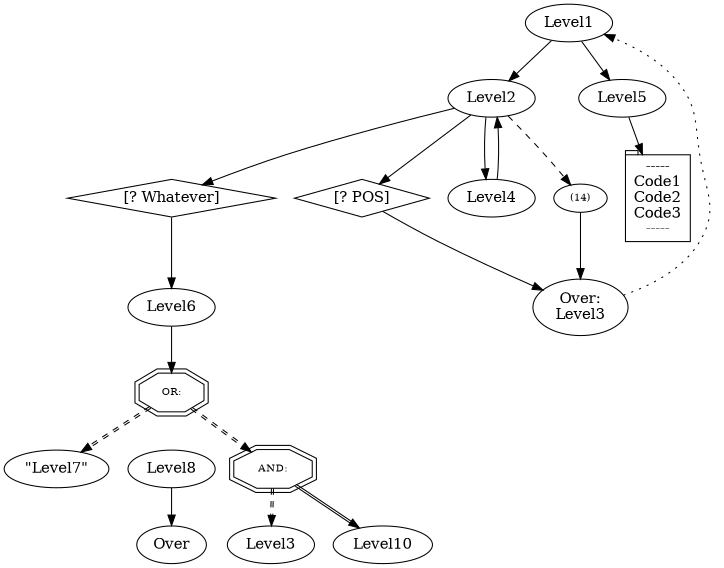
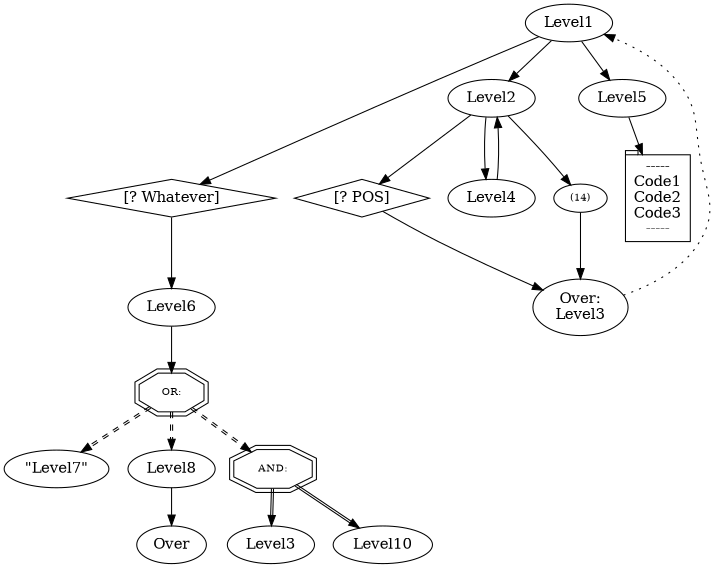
edge "Level2" -> "[? Whatever]": now "Level1" -> "[? Whatever]"
edge "Level2" -> "(14)": style dashed -> solid
edge "OR:" -> "Level8": added
edge "AND:" -> "Level3": style dashed -> solid
